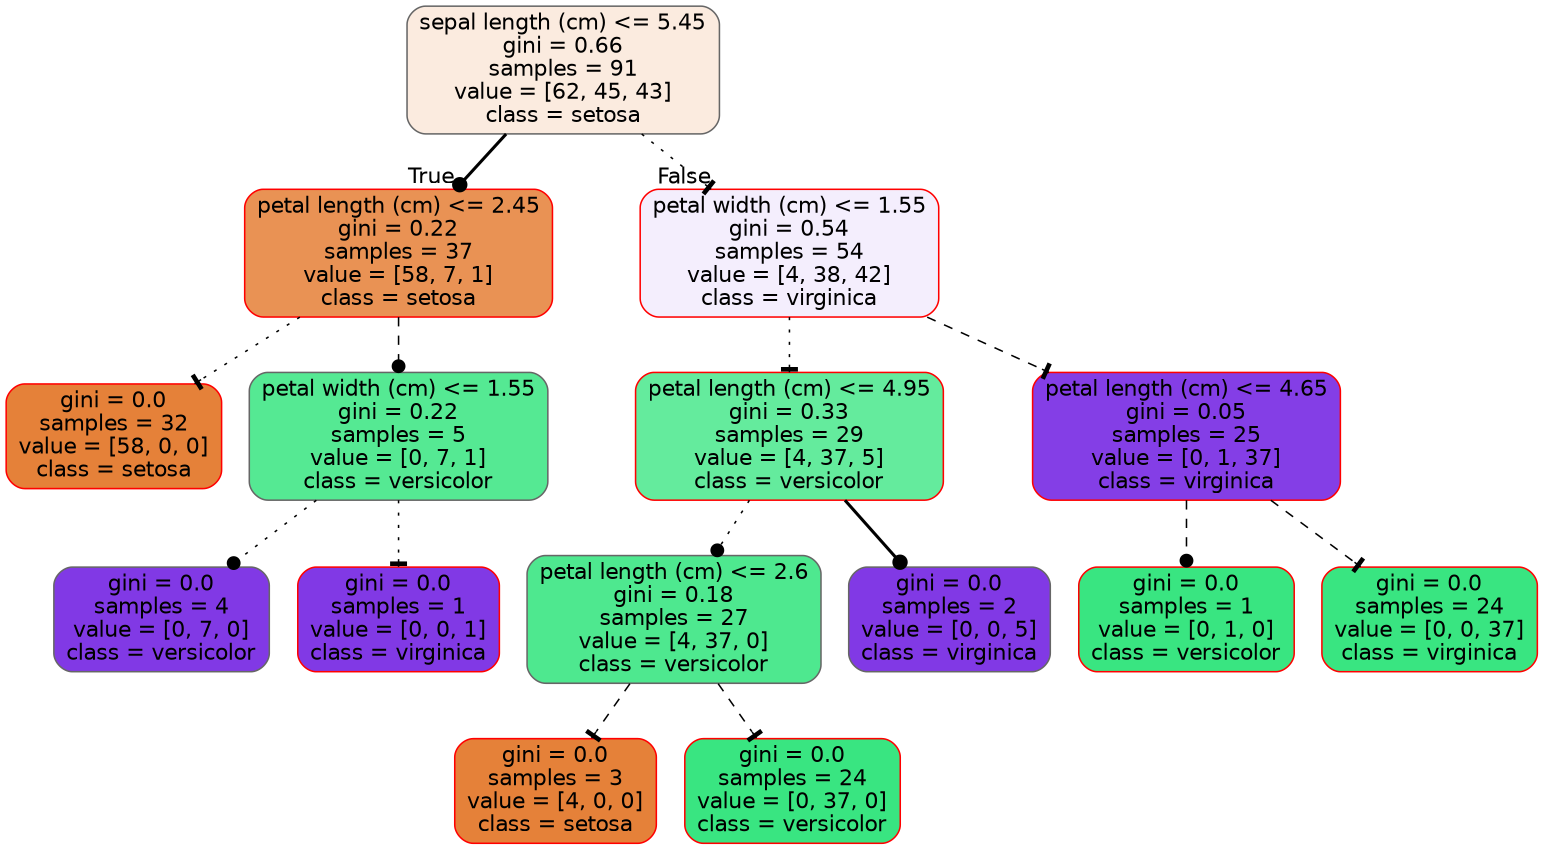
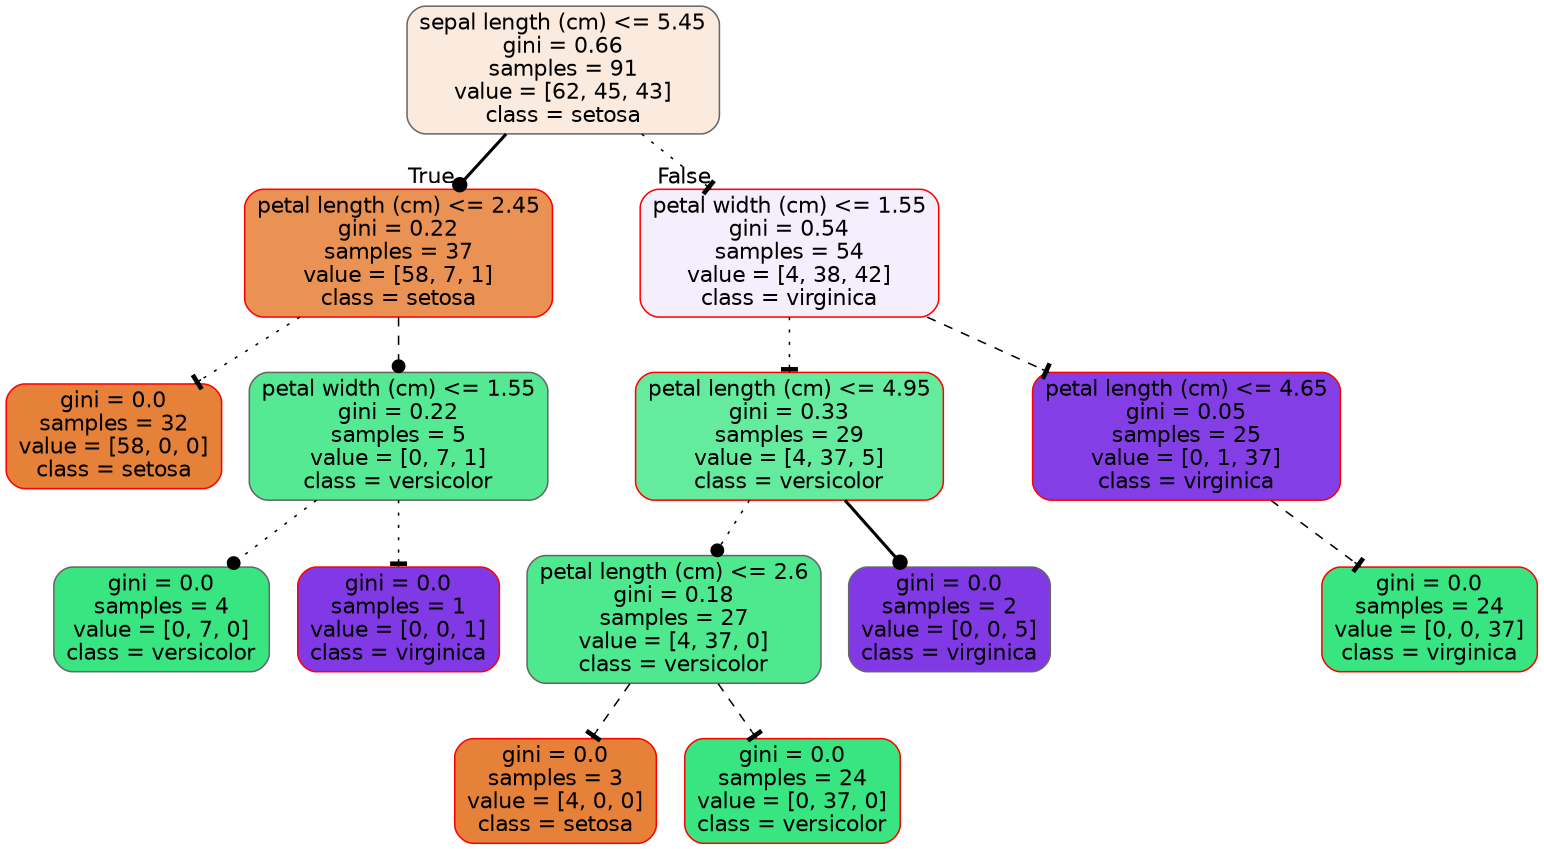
node "gini = 0.0 samples = 4 value = [0, 7, 0] class = versicolor": fillcolor #8139e5 -> #39e581
node "gini = 0.0 samples = 1 value = [0, 1, 0] class = versicolor": removed
